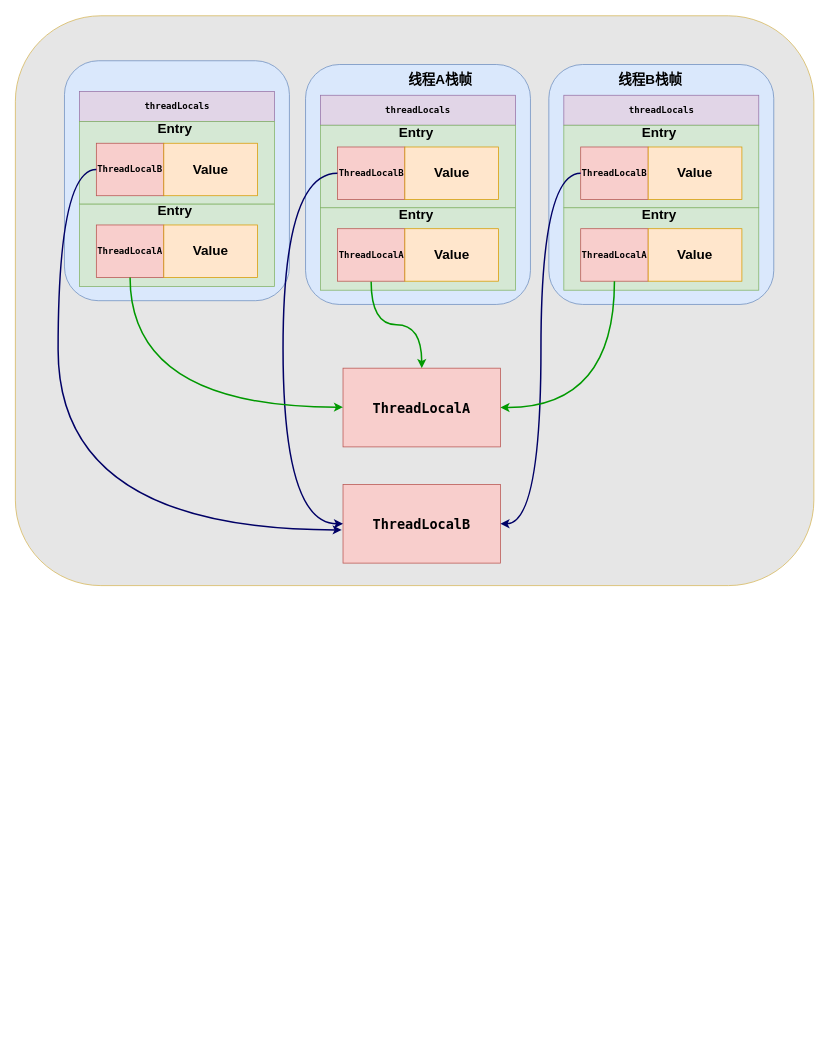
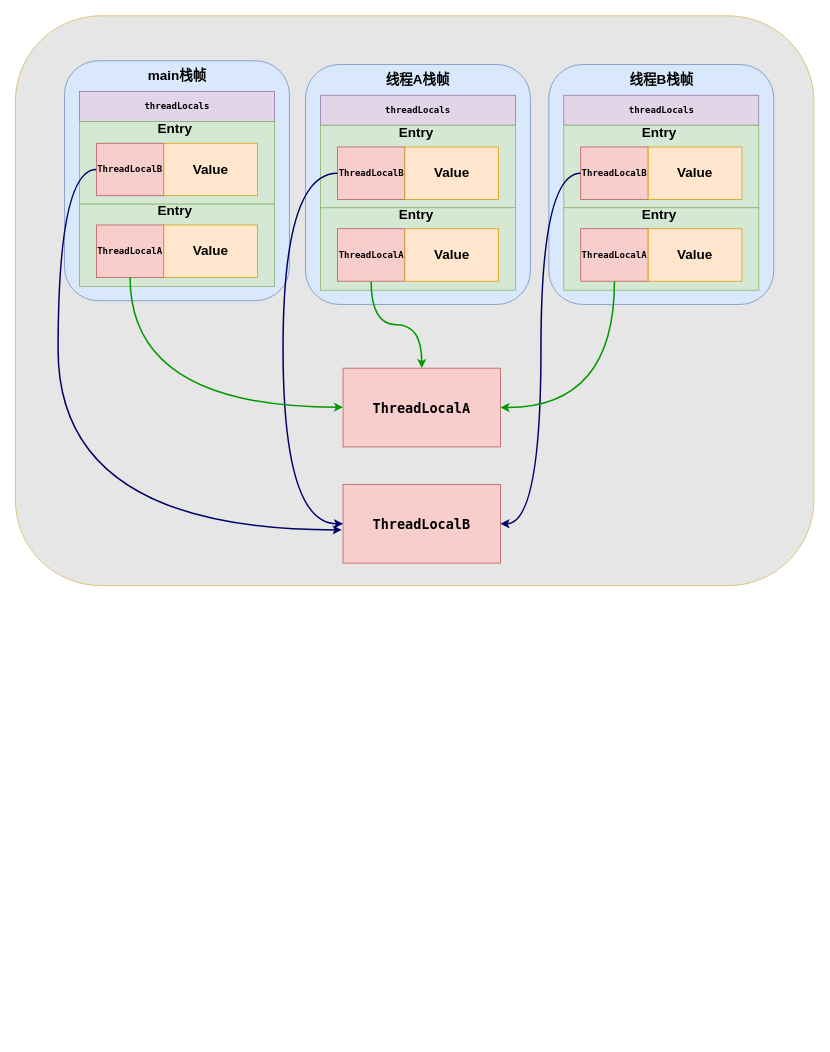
node "main栈帧": added
node "线程A栈帧": moved (441, 79) -> (418, 79)
node "线程B栈帧": moved (650, 79) -> (662, 79)
